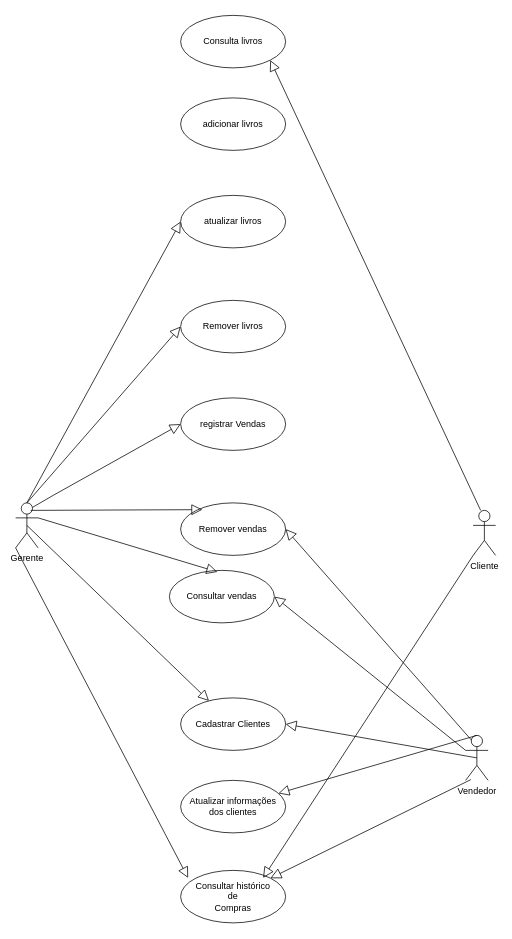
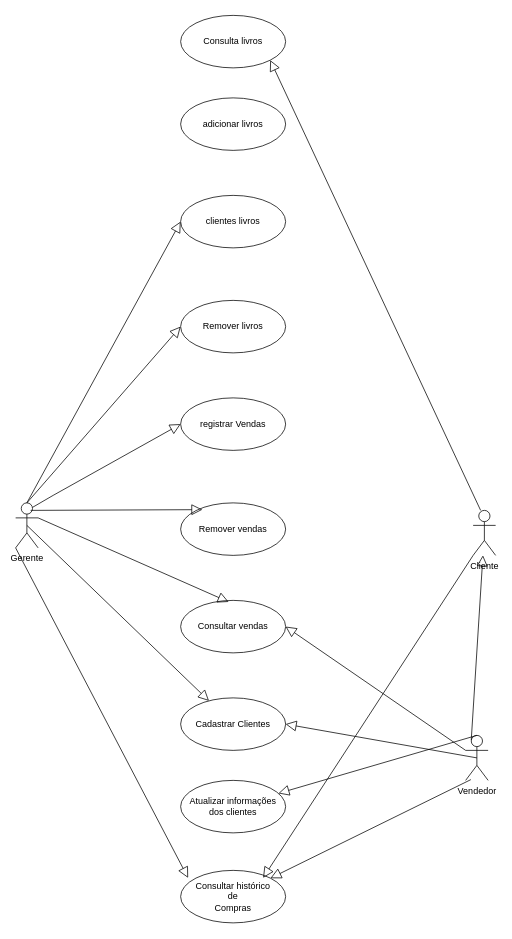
node "atualizar livros": label "atualizar livros" -> "clientes livros"
node "Consultar vendas": moved (222, 597) -> (233, 627)
edge "Vendedor" -> "Remover vendas": now "Vendedor" -> "Cliente"
